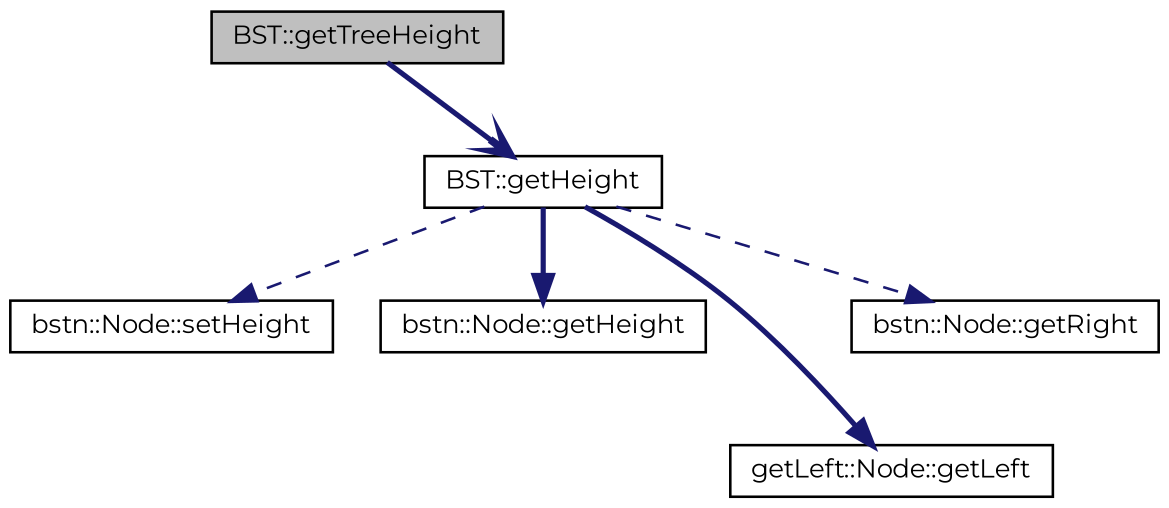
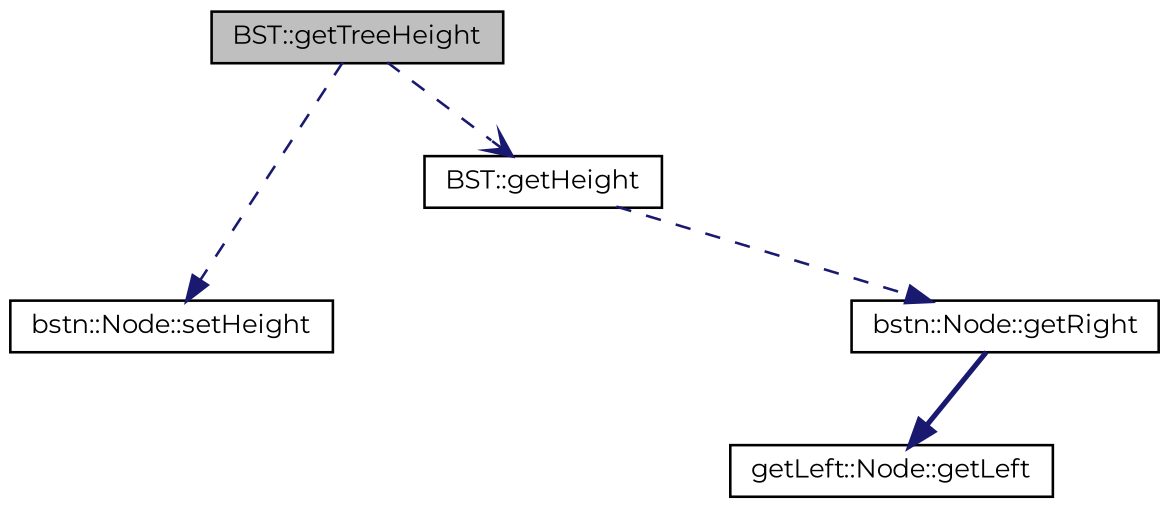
edge "BST::getTreeHeight" -> "BST::getHeight": style bold -> dashed
edge "BST::getHeight" -> "bstn::Node::setHeight": now "BST::getTreeHeight" -> "bstn::Node::setHeight"
edge "BST::getHeight" -> "getLeft::Node::getLeft": now "bstn::Node::getRight" -> "getLeft::Node::getLeft"
node "bstn::Node::getHeight": removed
